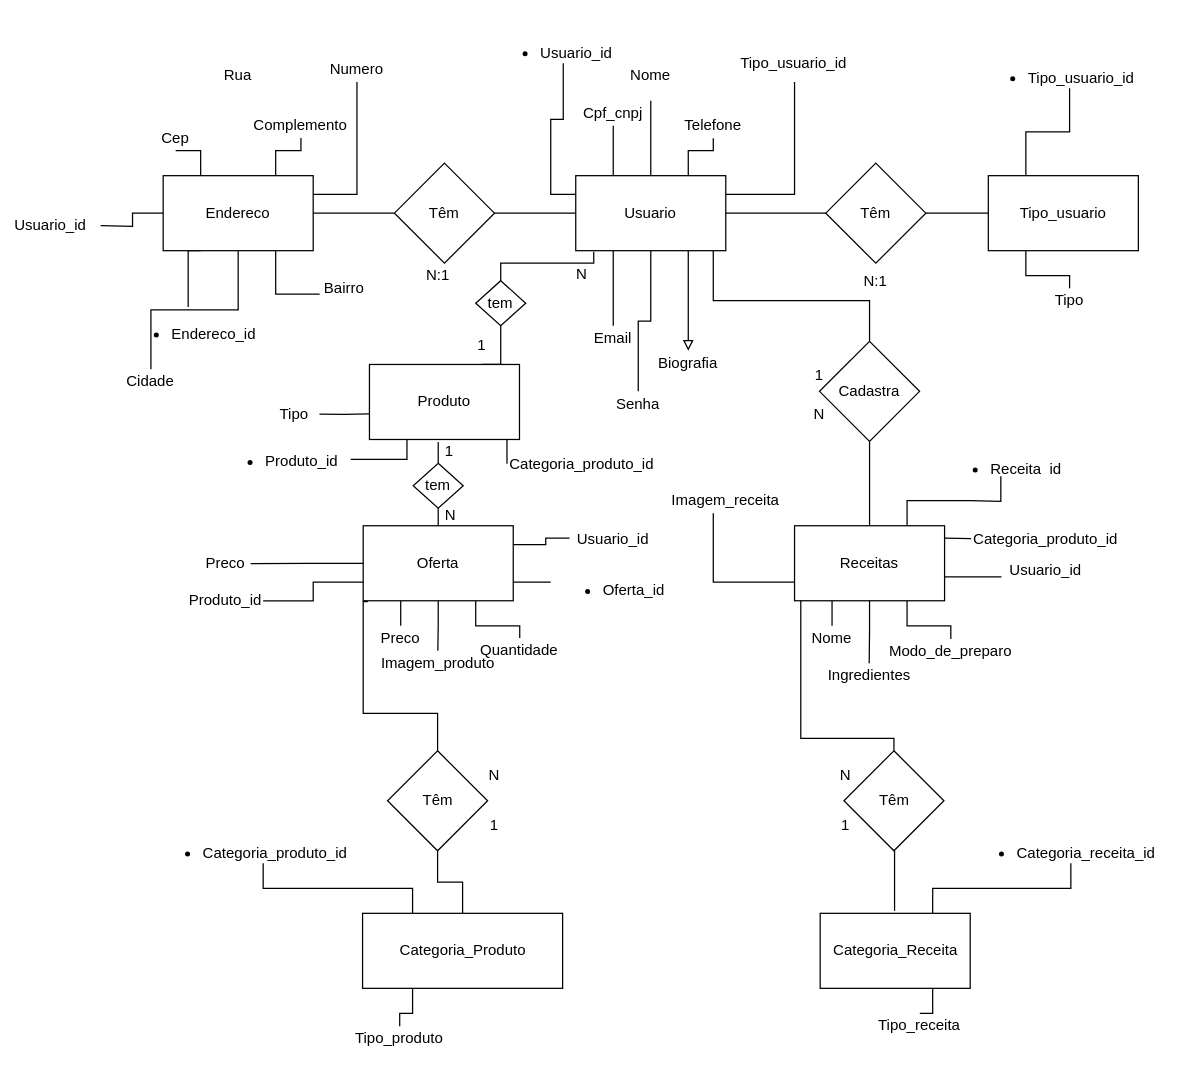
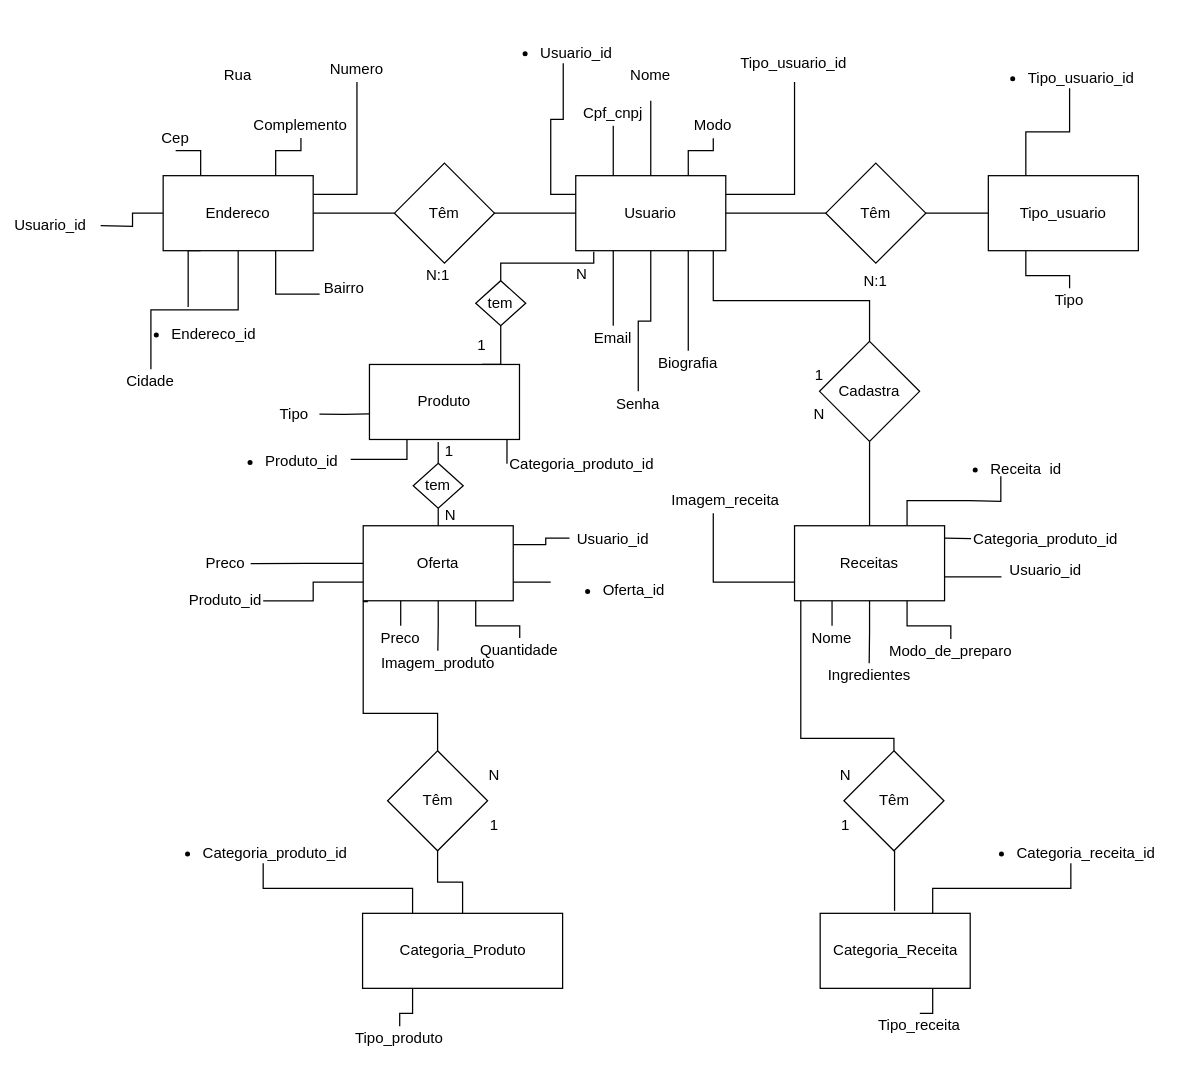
node "Telefone": label "Telefone" -> "Modo"
edge "Usuario" -> "Biografia": arrowhead block -> none
